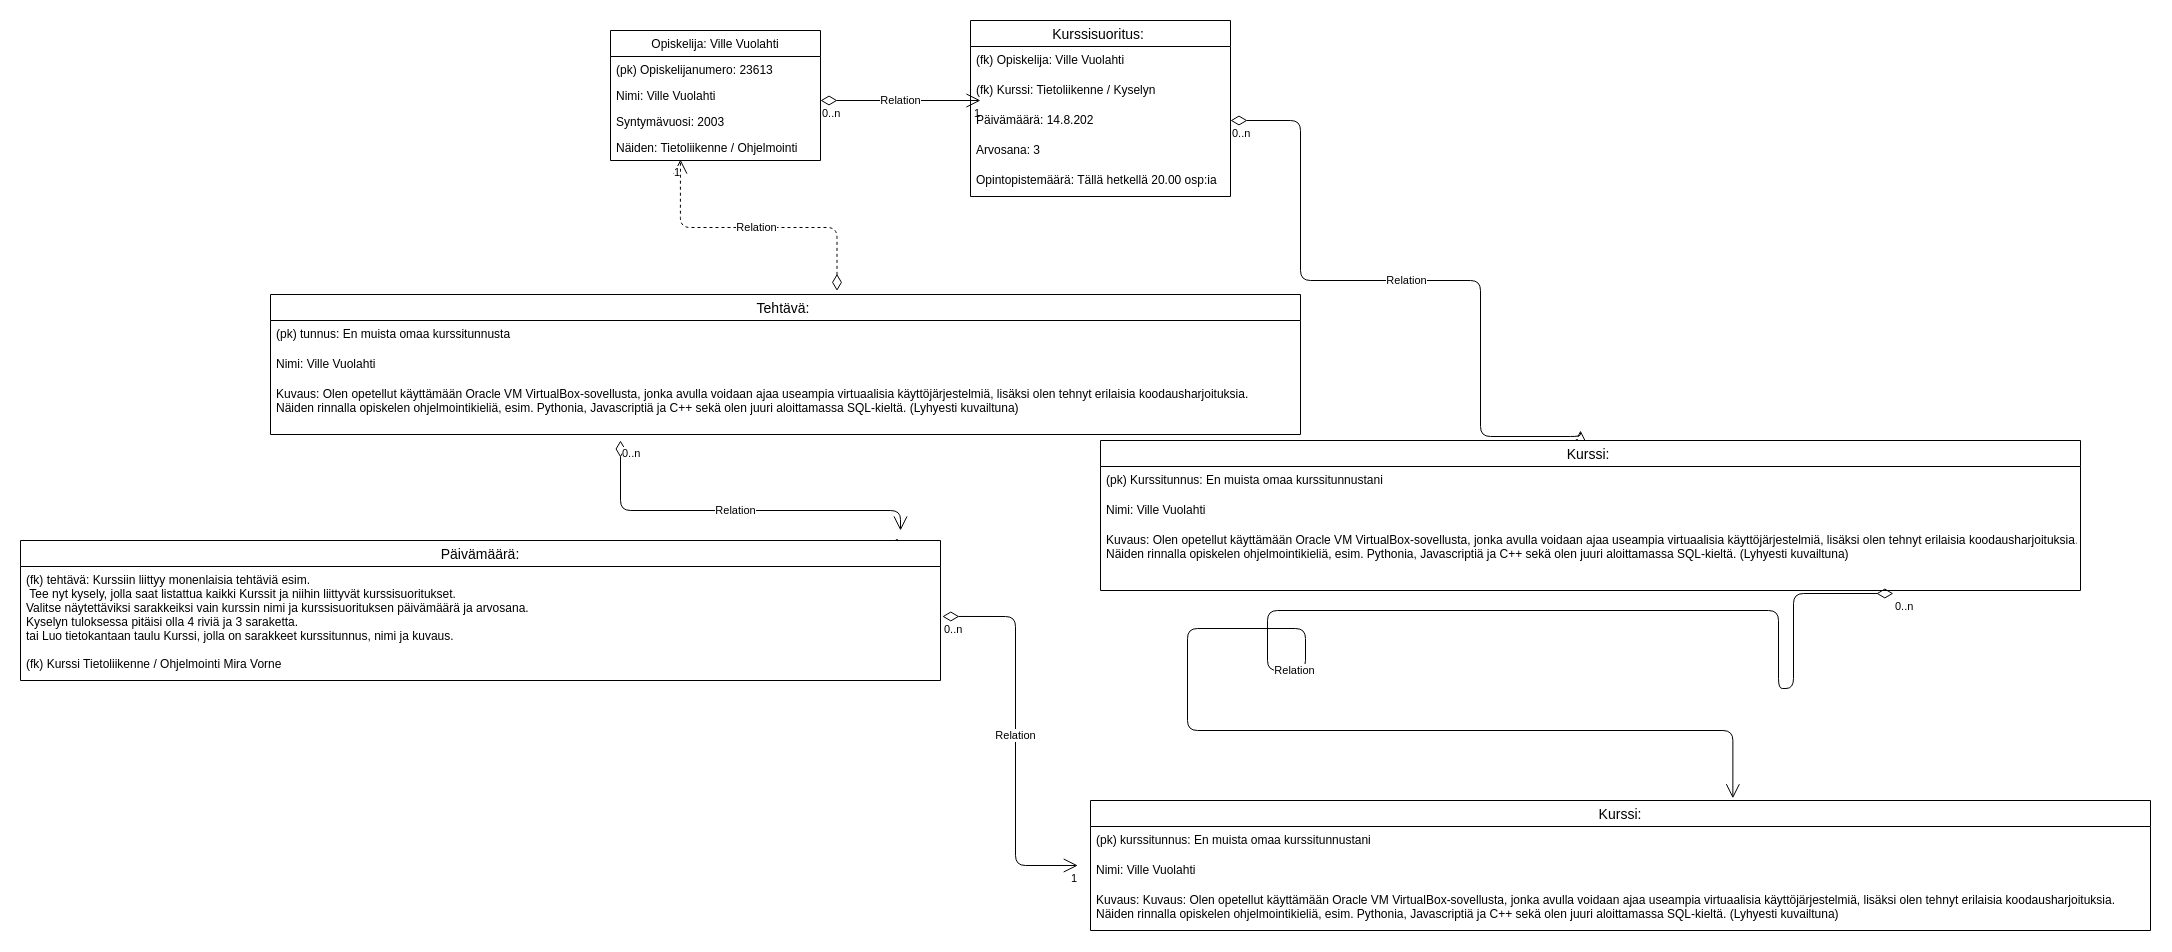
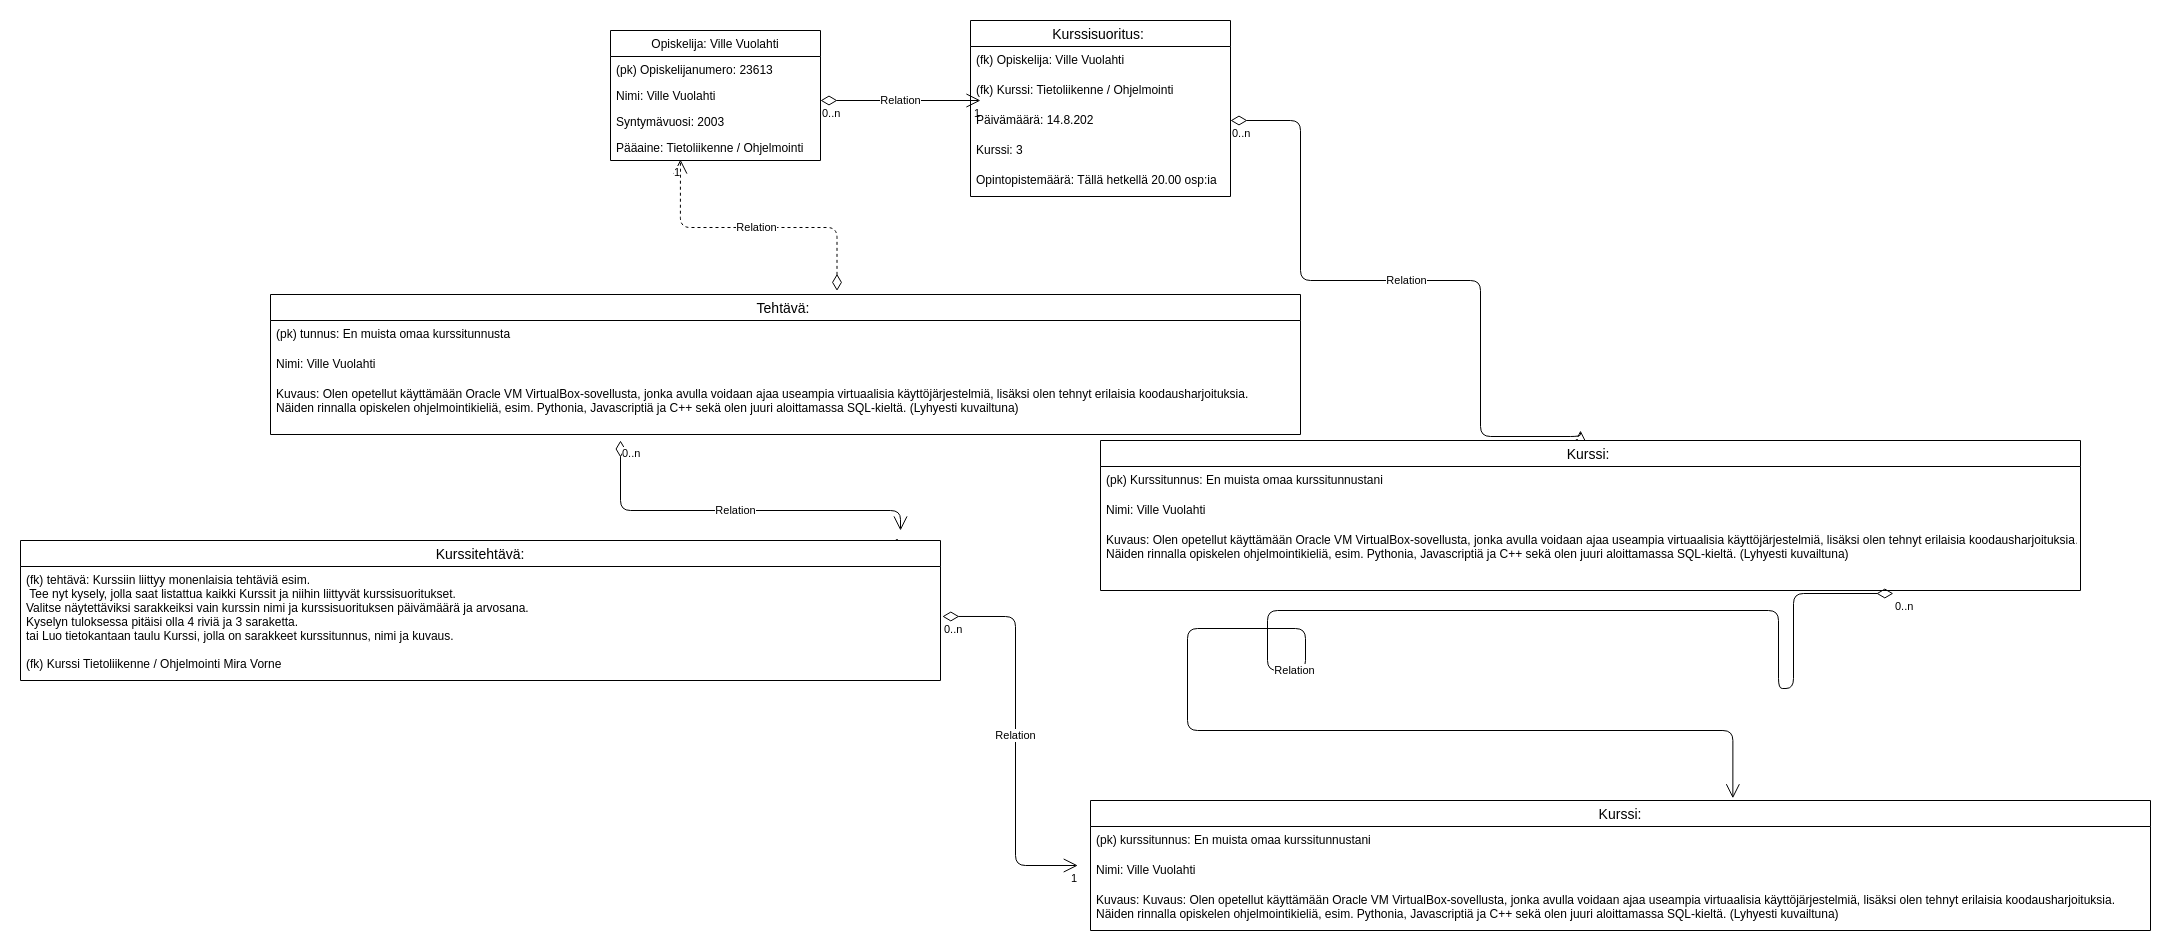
node "(fk) Kurssi: Tietoliikenne / Kyselyn": label "(fk) Kurssi: Tietoliikenne / Kyselyn" -> "(fk) Kurssi: Tietoliikenne / Ohjelmointi"
node "Näiden: Tietoliikenne / Ohjelmointi": label "Näiden: Tietoliikenne / Ohjelmointi" -> "Pääaine: Tietoliikenne / Ohjelmointi"
node "Arvosana: 3": label "Arvosana: 3" -> "Kurssi: 3"
node "Päivämäärä:": label "Päivämäärä:" -> "Kurssitehtävä:"
